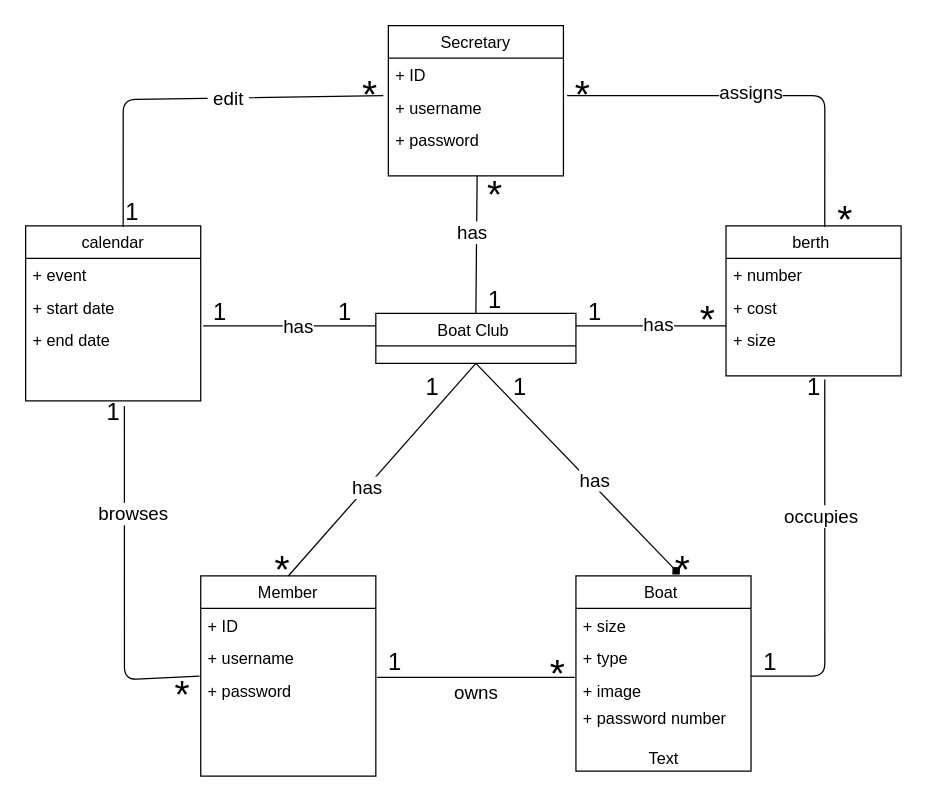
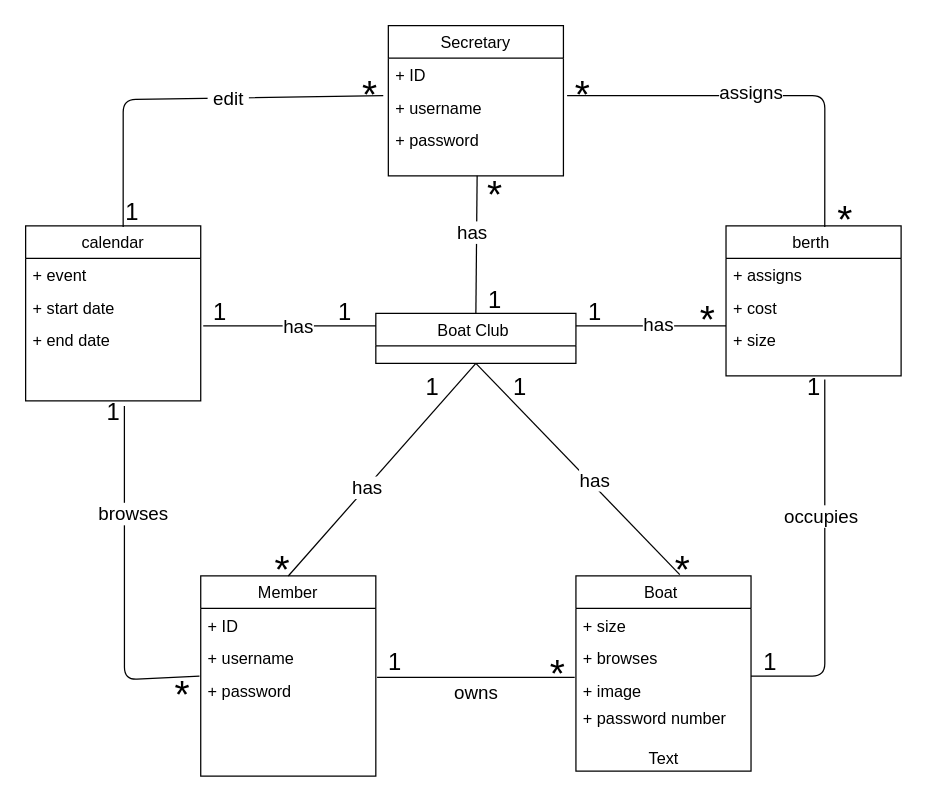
node "+ number": label "+ number" -> "+ assigns"
edge "Boat Club" -> "Boat": arrowhead diamond -> none
node "+ type": label "+ type" -> "+ browses"
